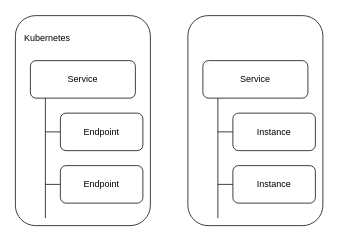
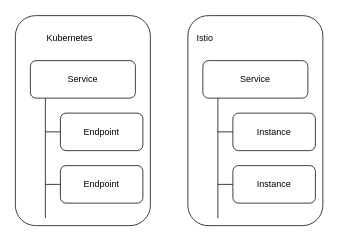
node "Kubernetes": moved (72, 38) -> (94, 38)
node "Istio": added
